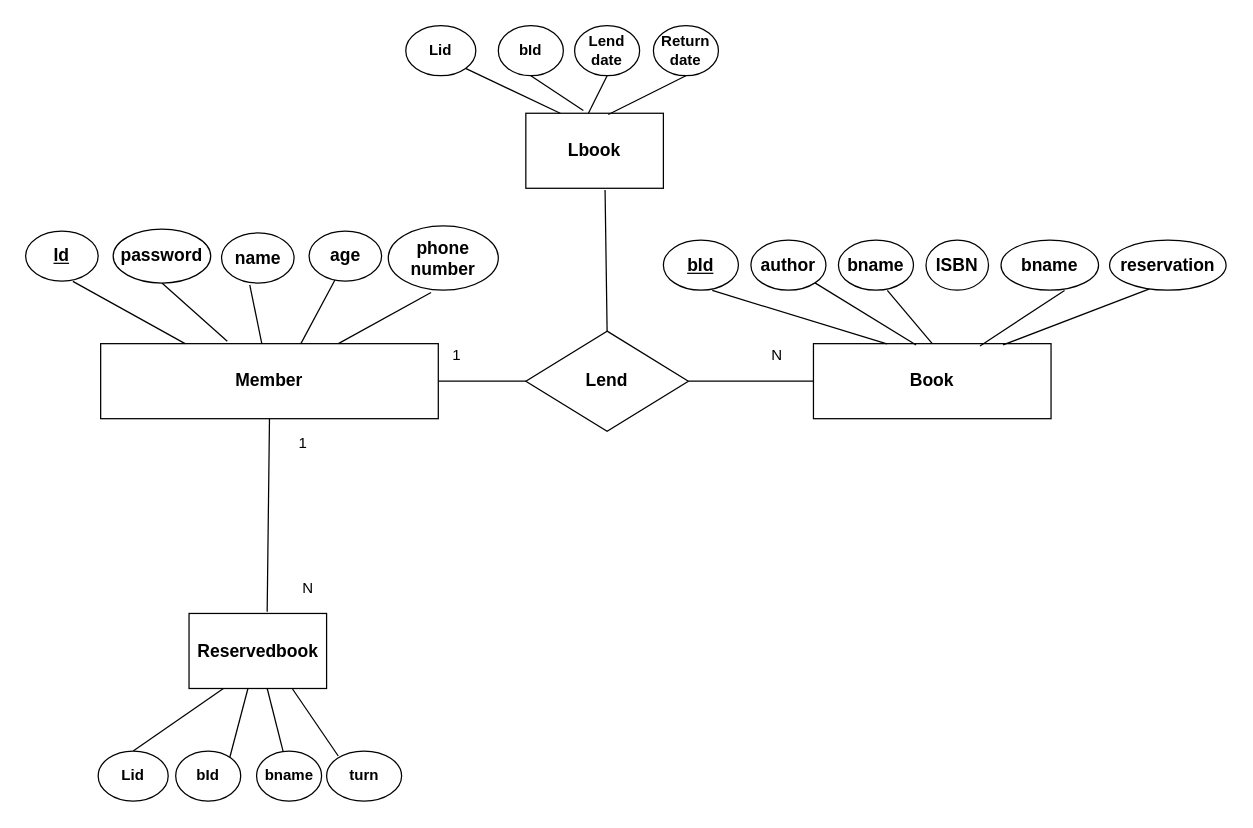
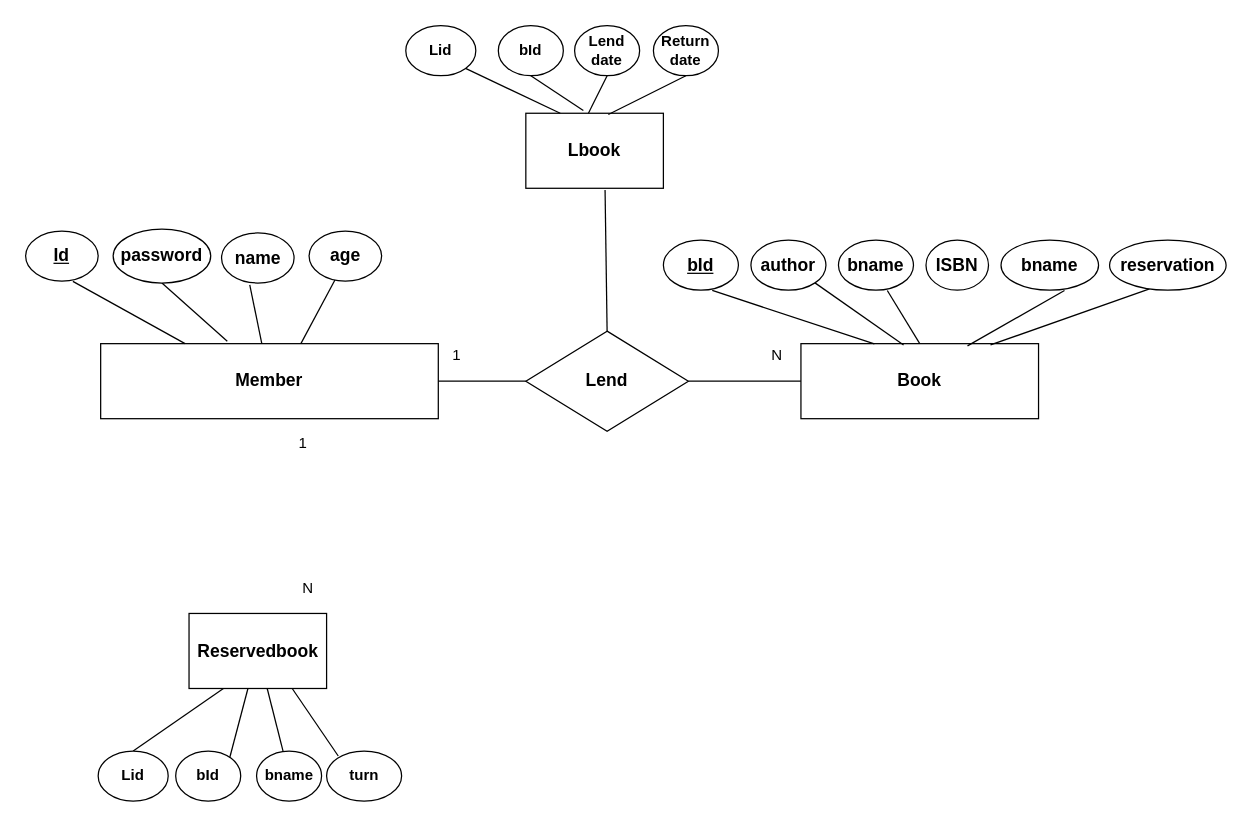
node "phone number": removed
edge "phone number" -- "Member": removed
node "Book": moved (932, 381) -> (919, 381)
edge "Member" -- "Reservedbook": removed
